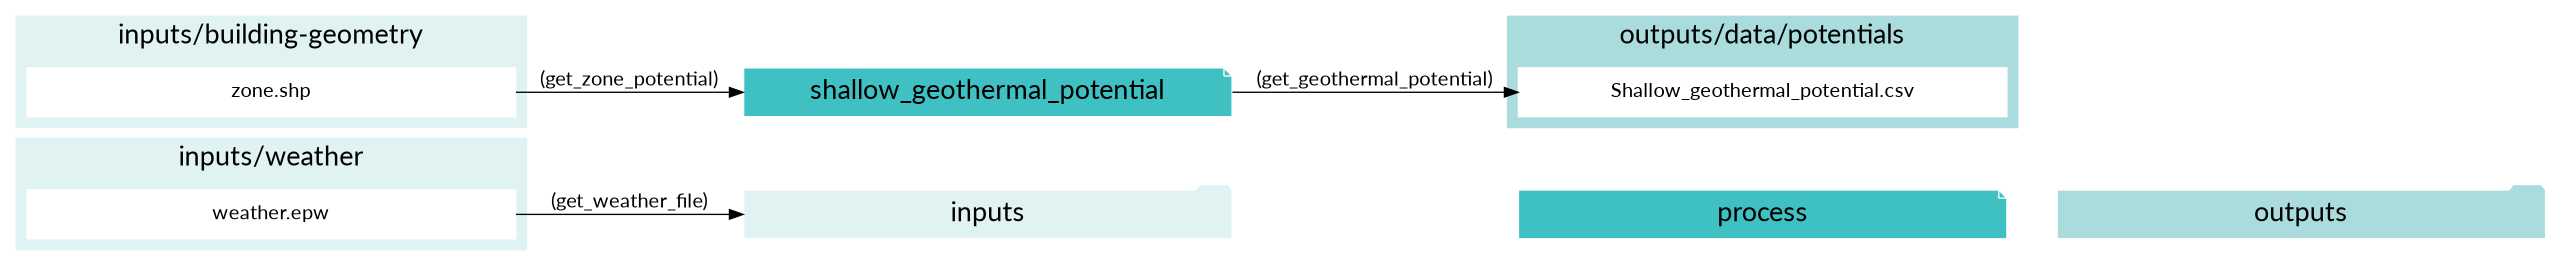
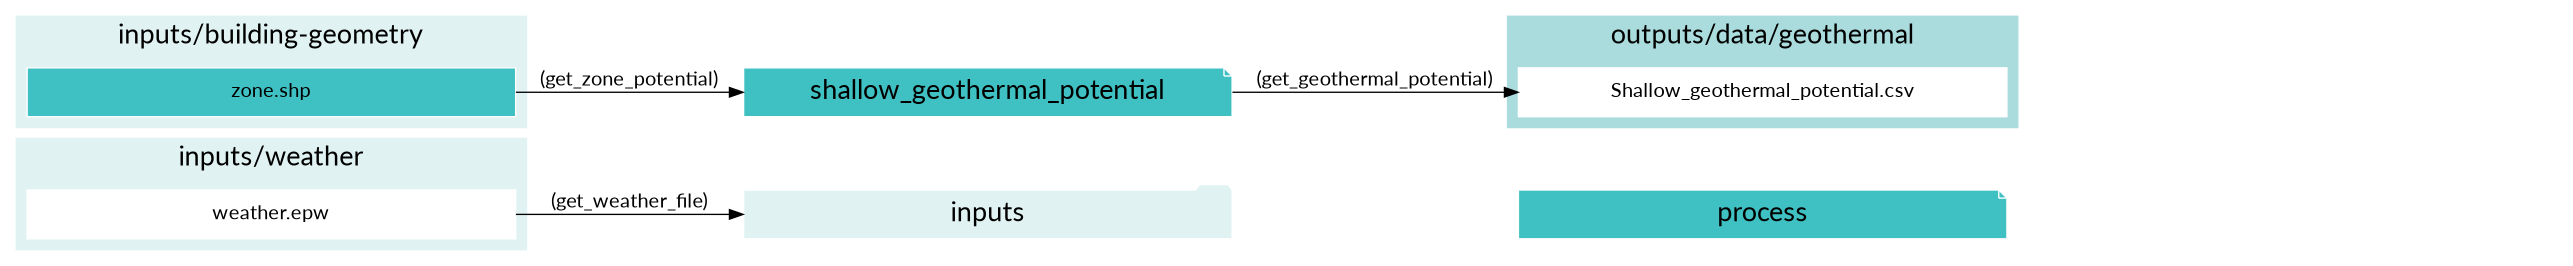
cluster "outputs/data/potentials": label "outputs/data/potentials" -> "outputs/data/geothermal"
node "zone.shp": fillcolor white -> #3fc0c2
node "outputs": removed
